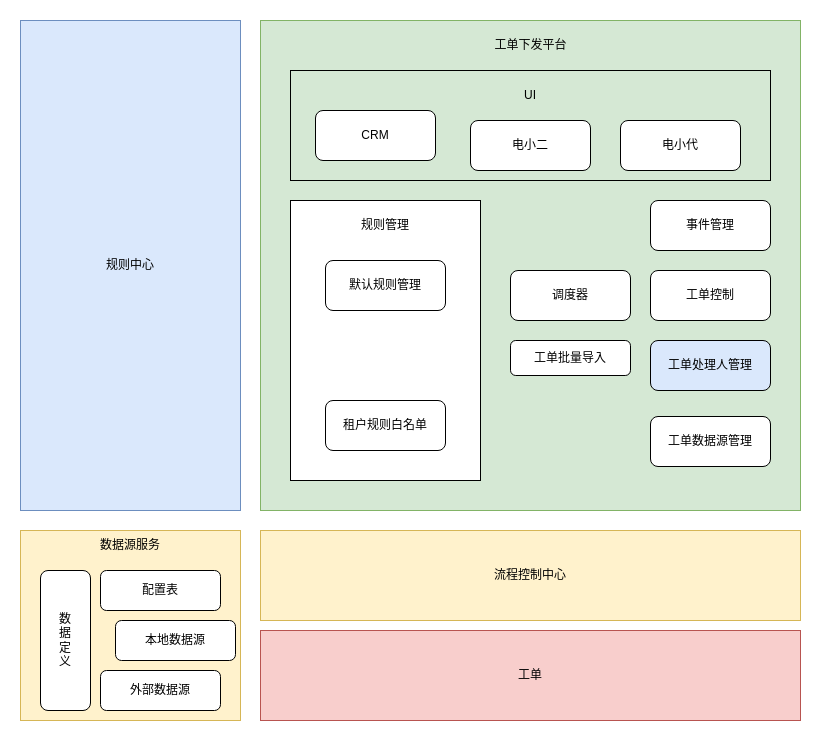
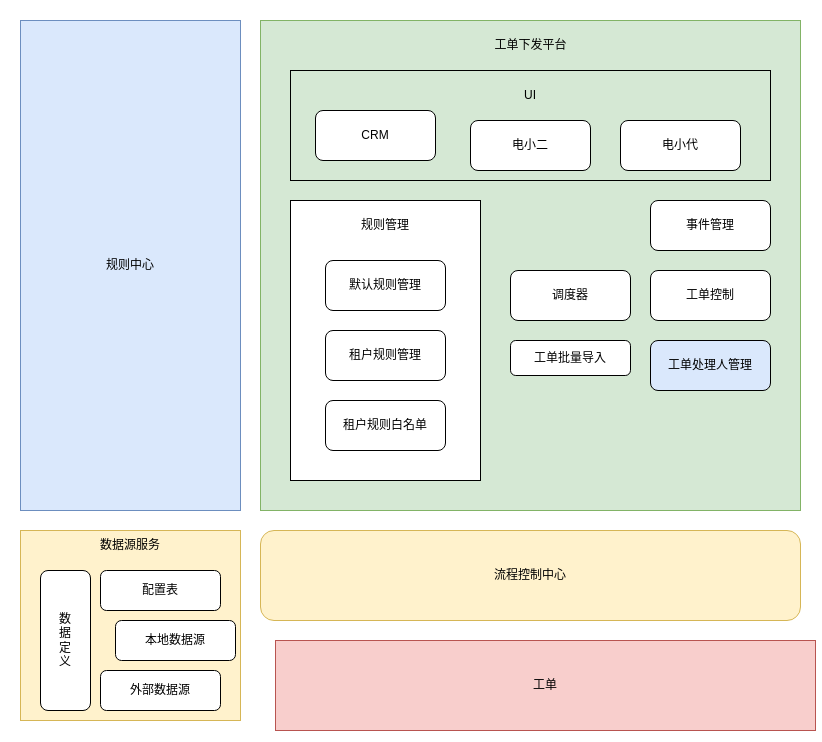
node "租户规则管理": added
node "工单数据源管理": removed
node "流程控制中心": shape rectangle -> rounded rectangle
node "工单": moved (531, 676) -> (546, 686)
